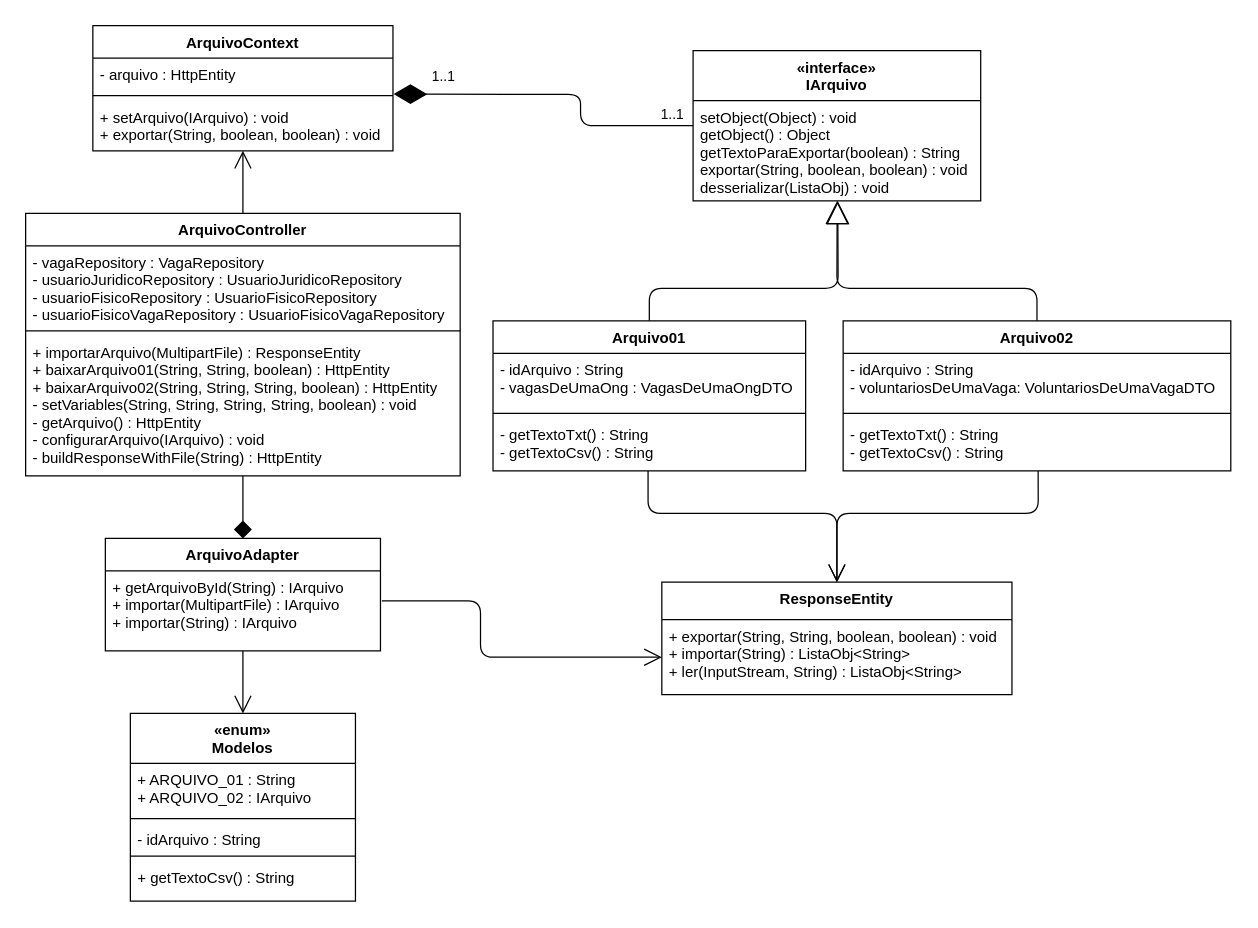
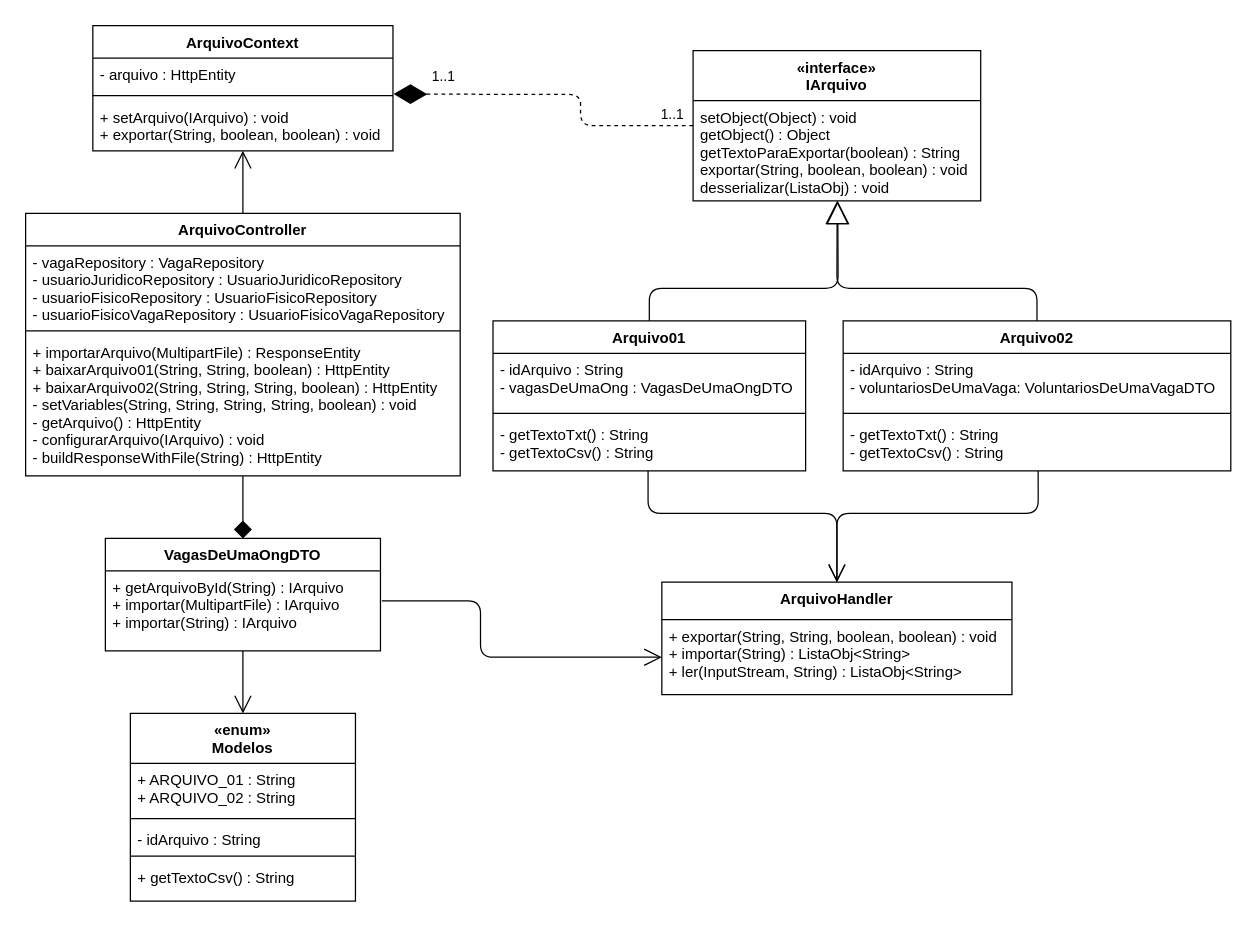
edge "«interface» IArquivo" -> "- arquivo : HttpEntity": style solid -> dashed
node "ArquivoAdapter": label "ArquivoAdapter" -> "VagasDeUmaOngDTO"
node "ResponseEntity": label "ResponseEntity" -> "ArquivoHandler"
node "+ ARQUIVO_01 : String + ARQUIVO_02 : IArquivo": label "+ ARQUIVO_01 : String + ARQUIVO_02 : IArquivo" -> "+ ARQUIVO_01 : String + ARQUIVO_02 : String"
